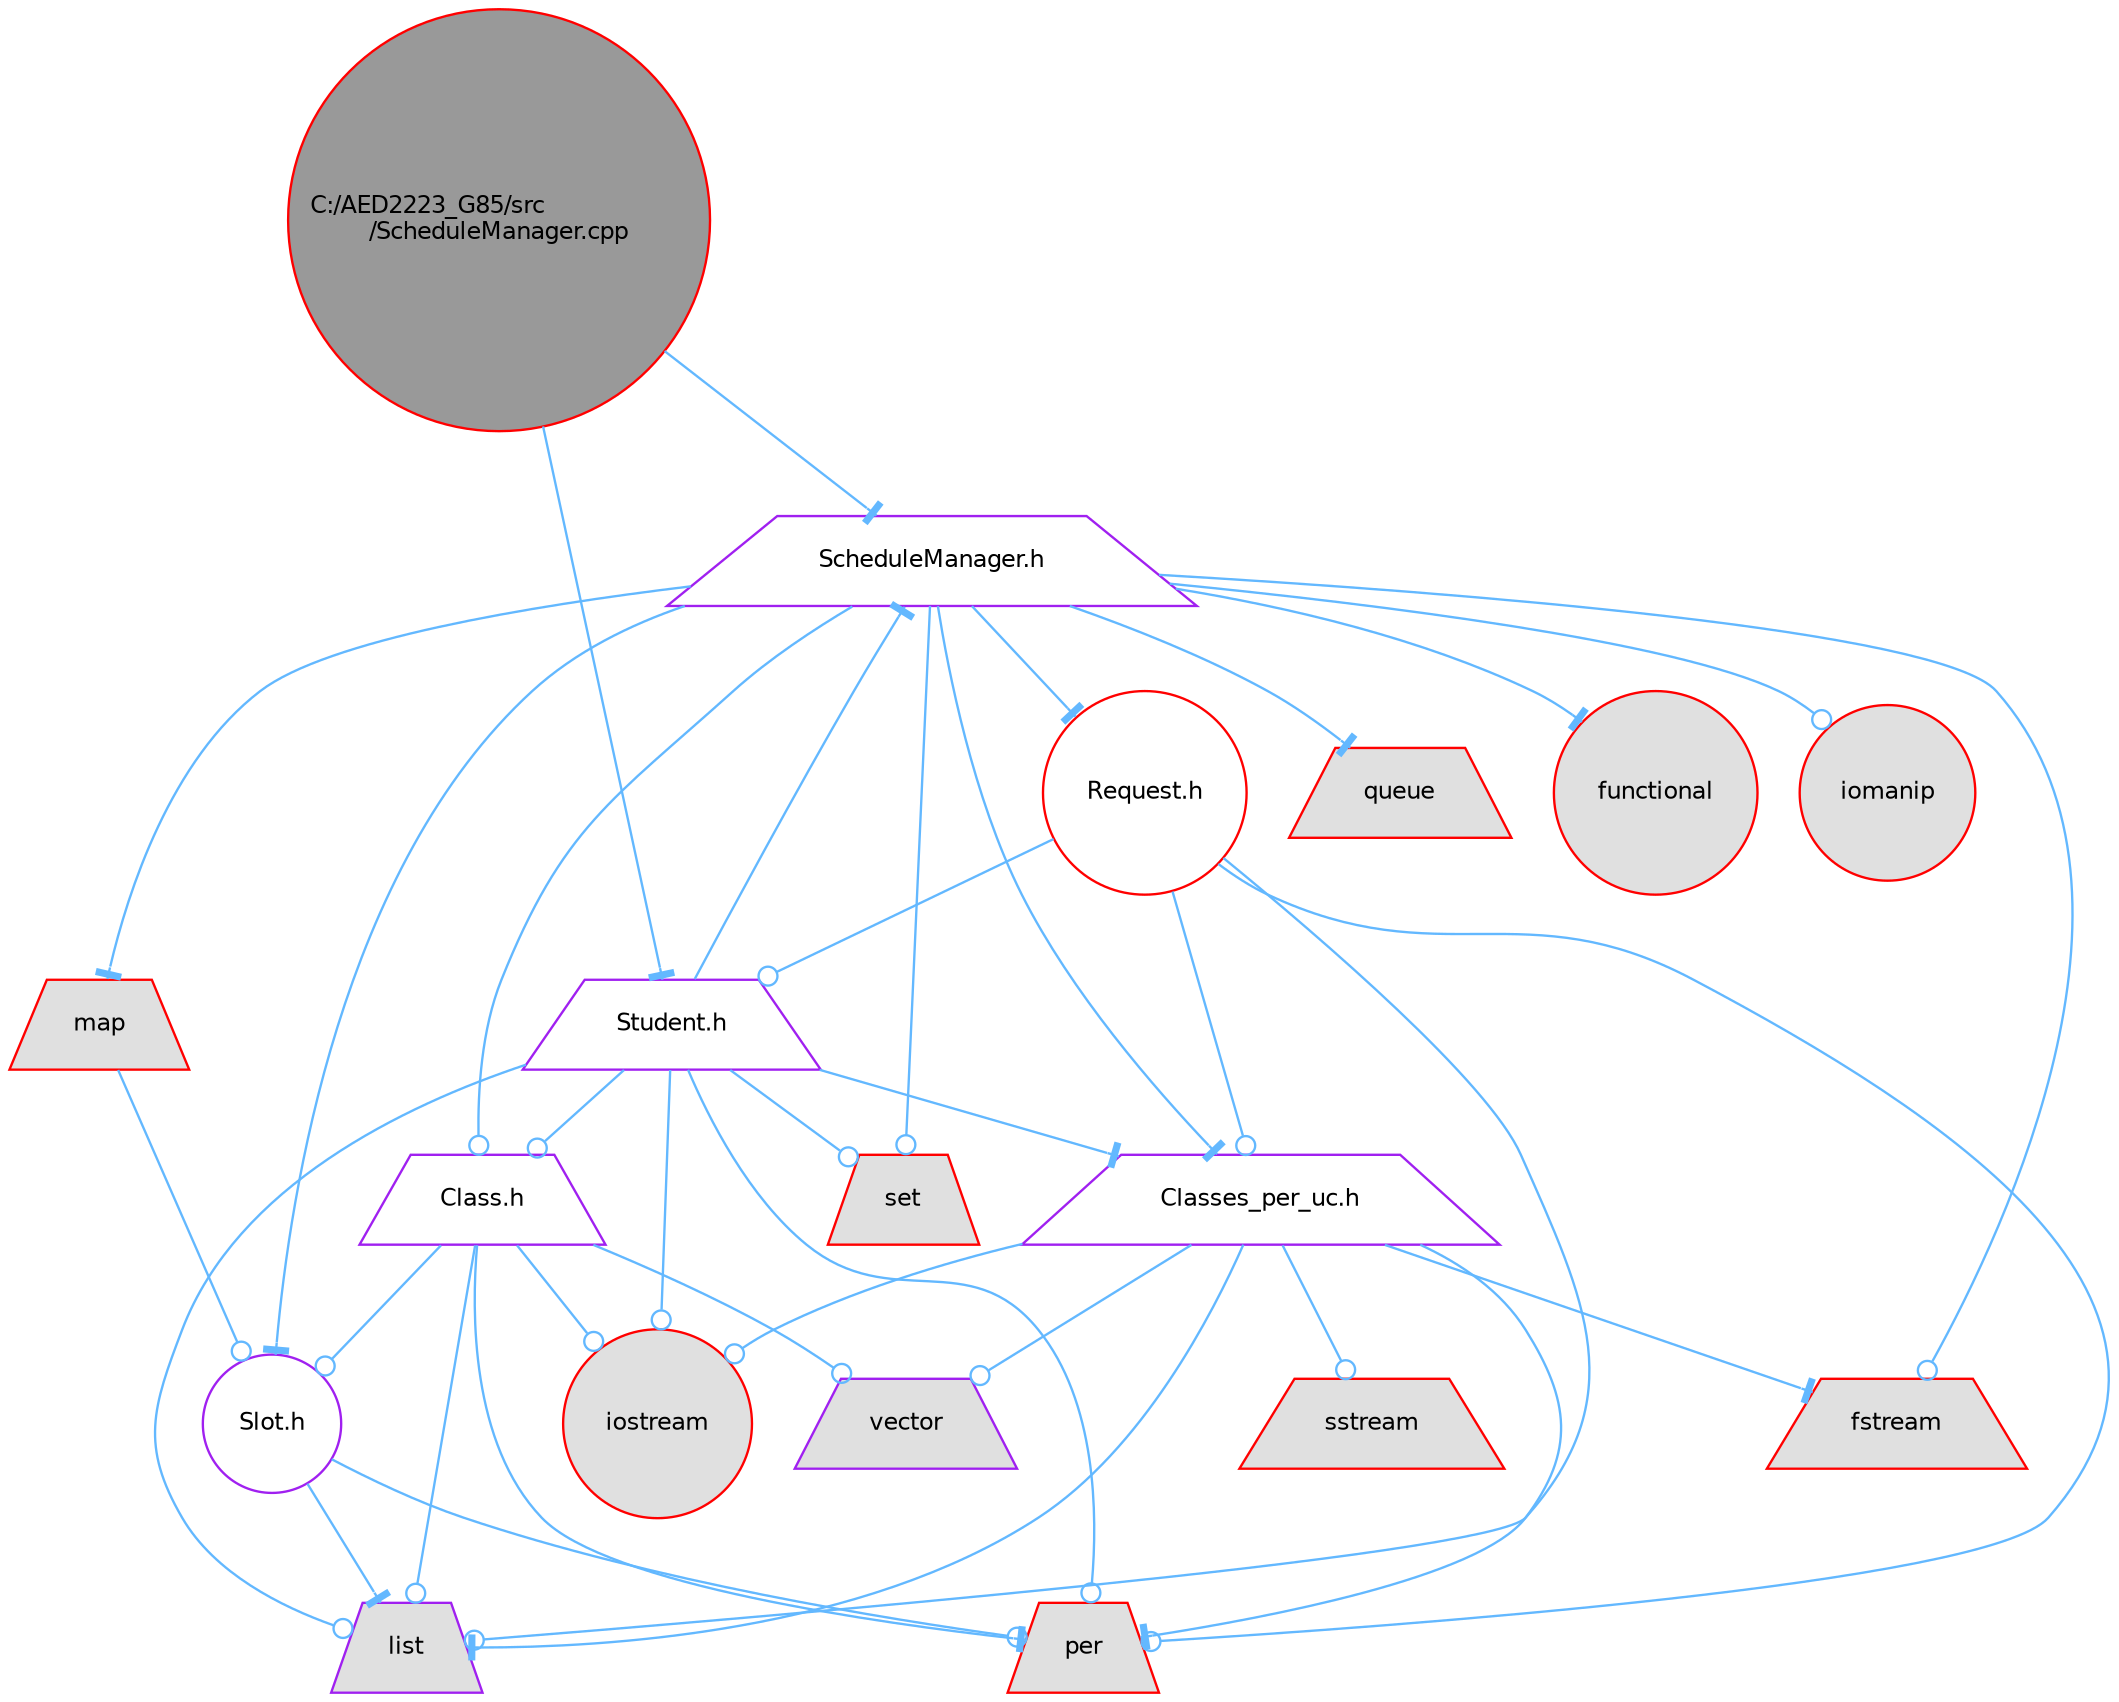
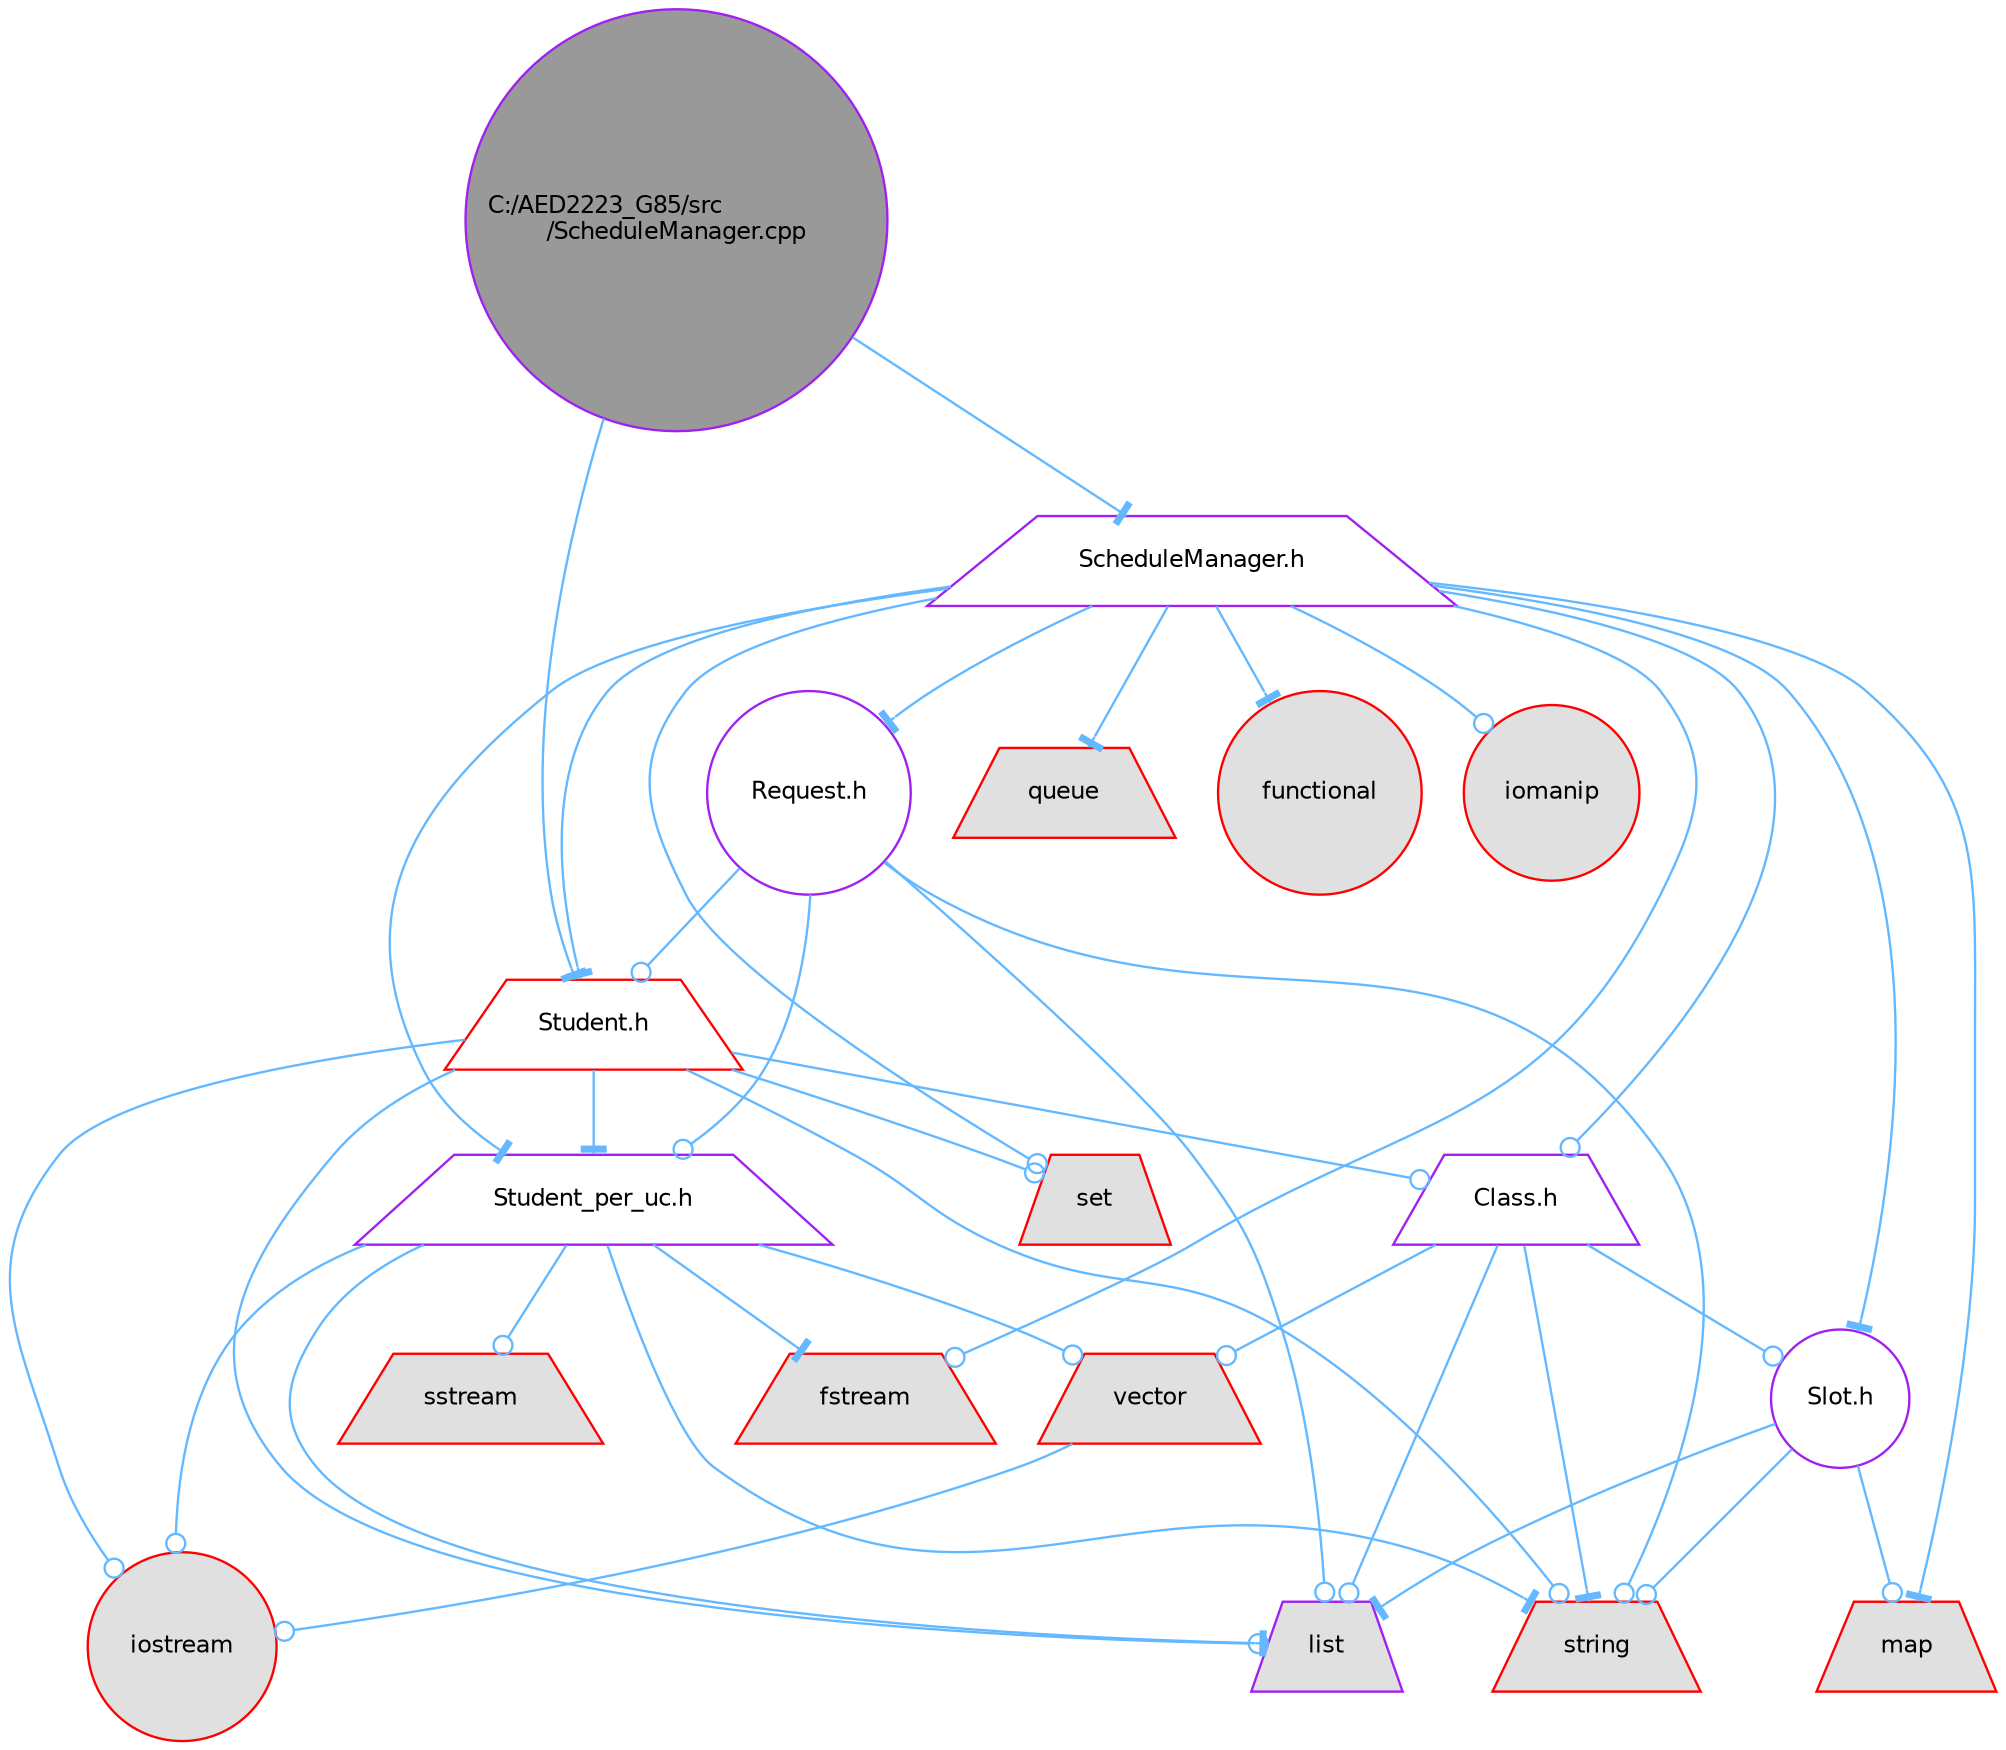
node "C:/AED2223_G85/src /ScheduleManager.cpp": color red -> purple
node "Request.h": color red -> purple
edge "Student.h" -> "ScheduleManager.h": reversed
node "Student.h": color purple -> red
node "Classes_per_uc.h": label "Classes_per_uc.h" -> "Student_per_uc.h"
edge "map" -> "Slot.h": reversed
edge "Class.h" -> "iostream": now "vector" -> "iostream"
node "vector": color purple -> red
node "per": label "per" -> "string"
